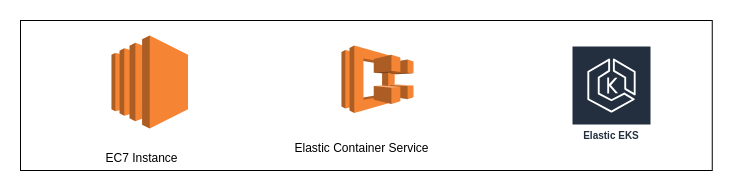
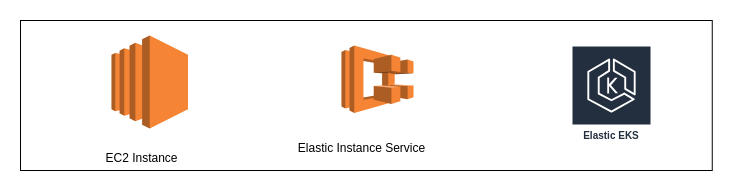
node "Elastic Container Service": label "Elastic Container Service" -> "Elastic Instance Service"
node "EC7 Instance": label "EC7 Instance" -> "EC2 Instance"
